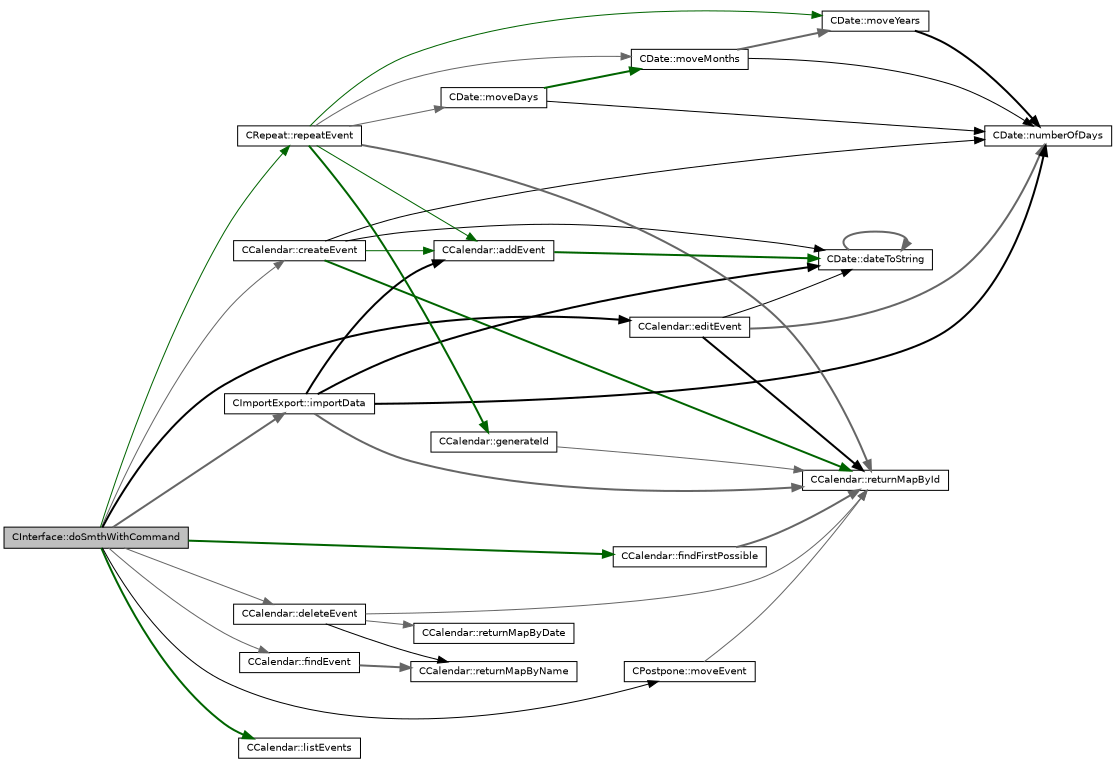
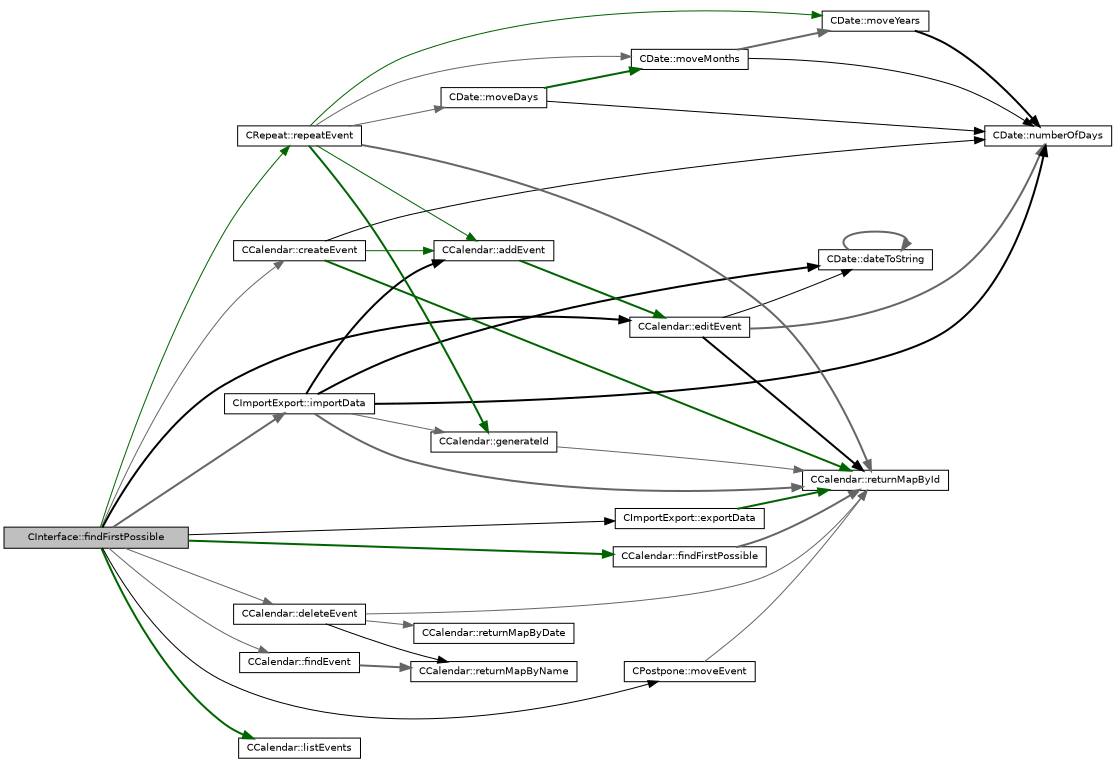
edge "CCalendar::createEvent" -> "CDate::dateToString": removed
edge "CCalendar::addEvent" -> "CDate::dateToString": now "CCalendar::addEvent" -> "CCalendar::editEvent"
edge "CImportExport::importData" -> "CCalendar::generateId": added
node "CImportExport::exportData": added
node "CInterface::doSmthWithCommand": label "CInterface::doSmthWithCommand" -> "CInterface::findFirstPossible"
